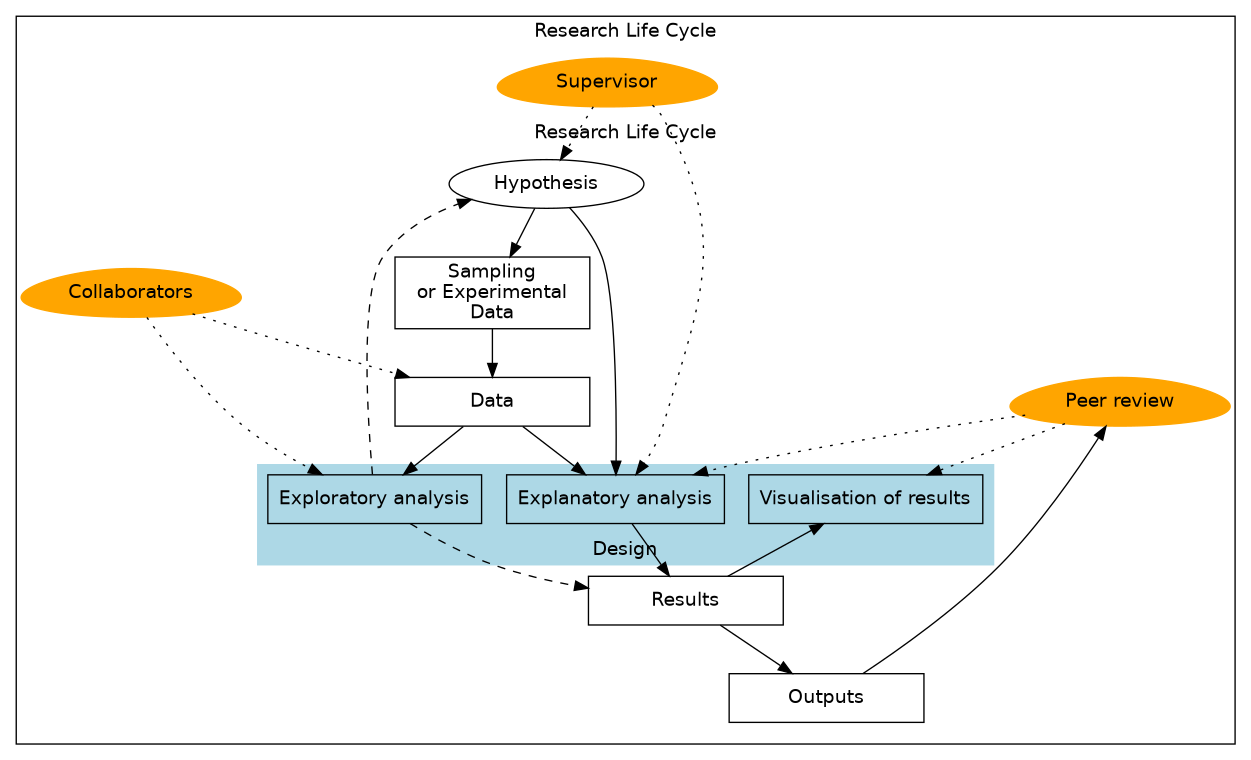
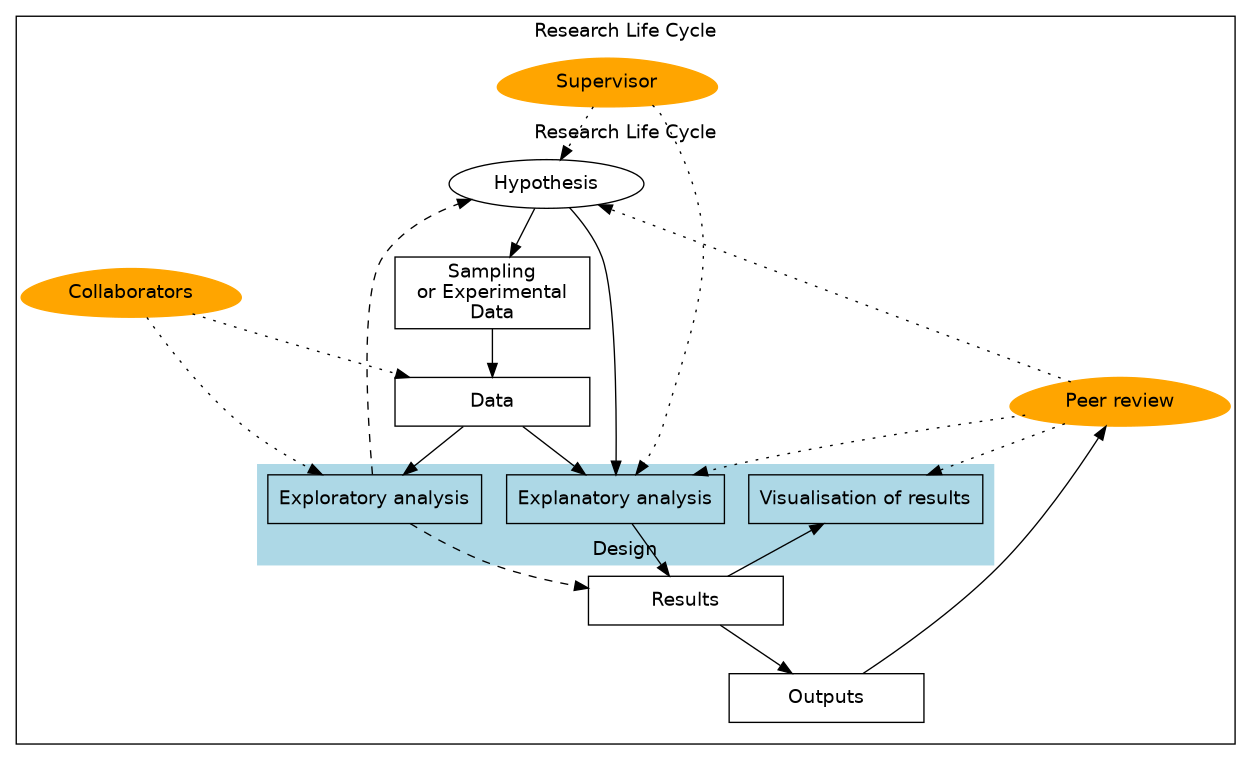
edge "Peer review" -> "Hypothesis": added
